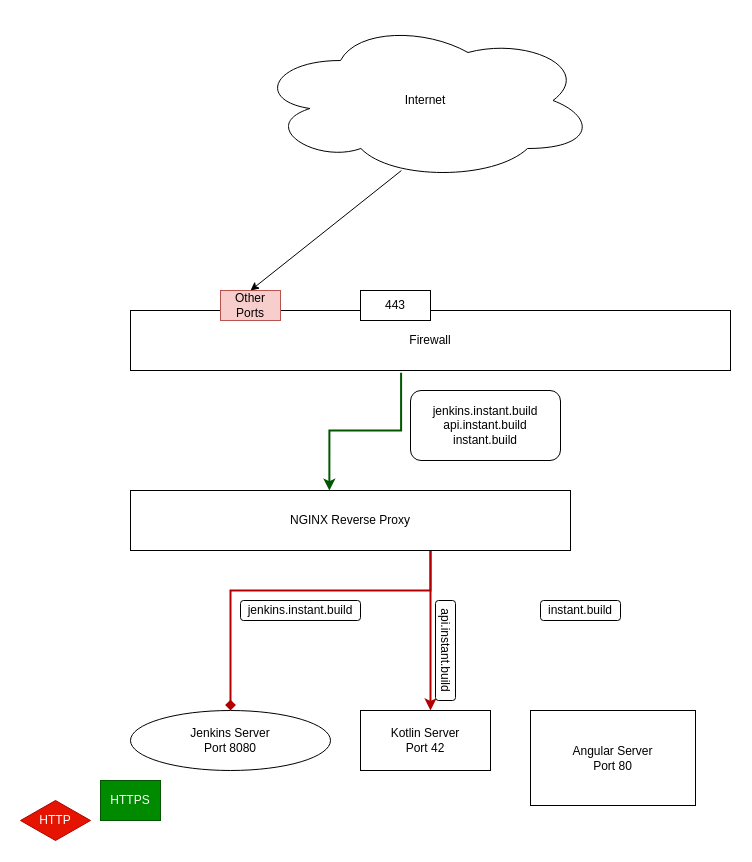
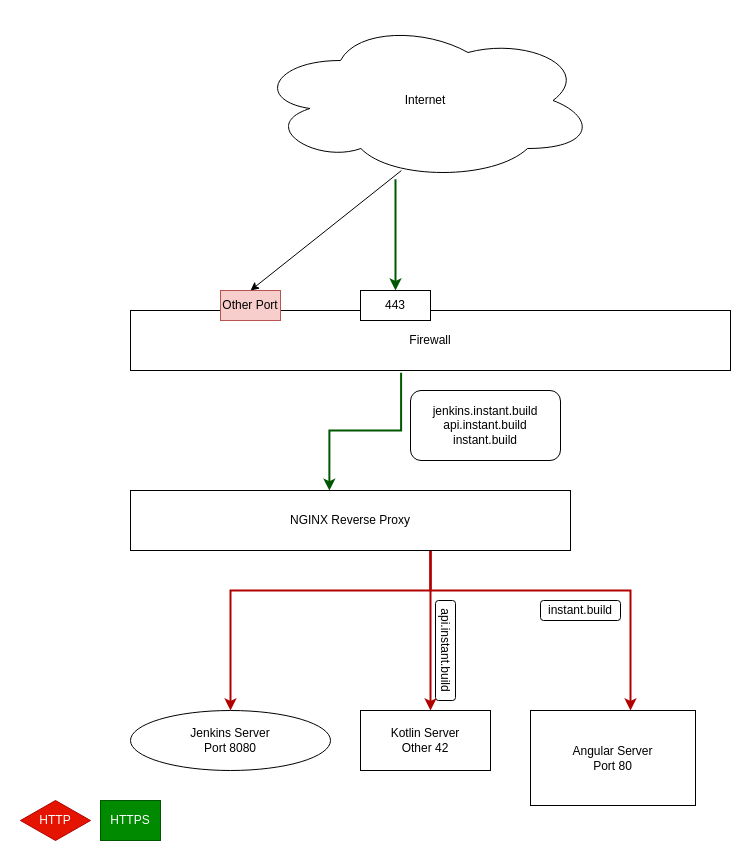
edge "Internet" -> "443": added
node "Other Ports": label "Other Ports" -> "Other Port"
edge "NGINX Reverse Proxy" -> "Angular Server Port 80": added
node "jenkins.instant.build": removed
edge "NGINX Reverse Proxy" -> "Jenkins Server Port 8080": arrowhead diamond -> classic
node "Kotlin Server Port 42": label "Kotlin Server Port 42" -> "Kotlin Server Other 42"
node "HTTPS": moved (131, 801) -> (131, 821)
